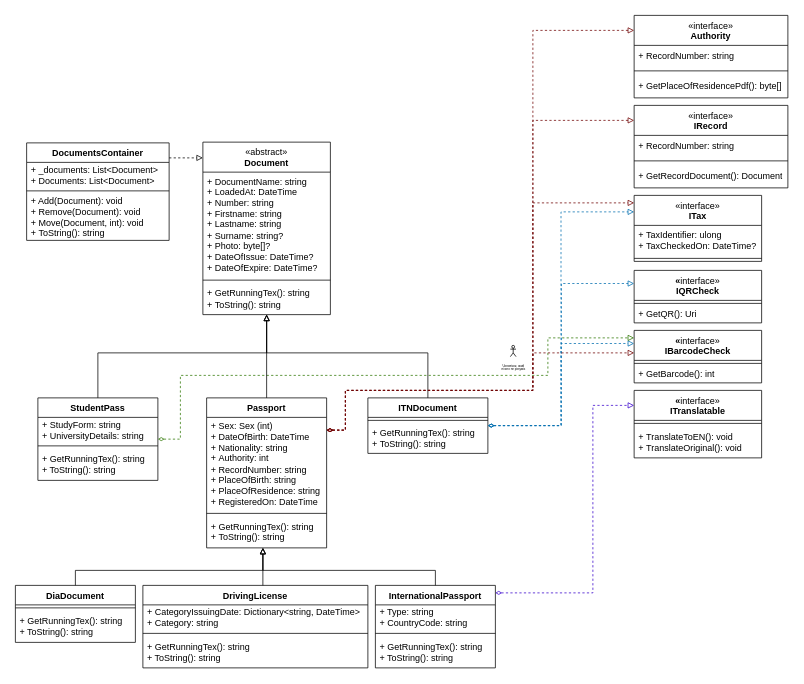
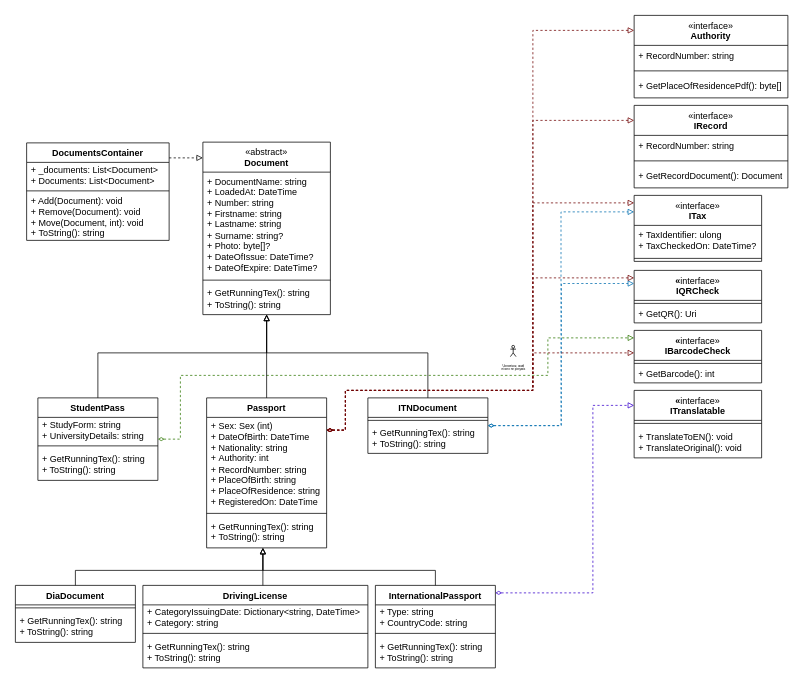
edge "«interface» IQRCheck" -- "Passport": added
edge "«interface» IBarcodeCheck" -- "ITNDocument": removed
